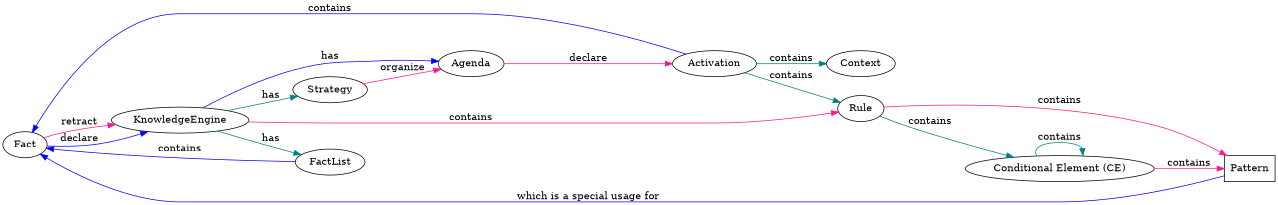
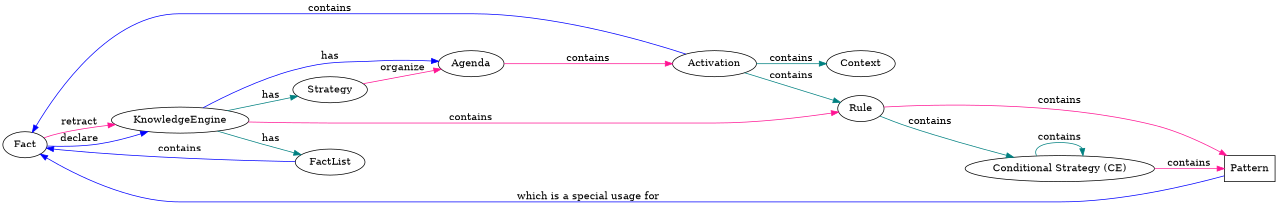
edge "Agenda" -> "Activation": label "declare" -> "contains"
node "Conditional Element (CE)": label "Conditional Element (CE)" -> "Conditional Strategy (CE)"
